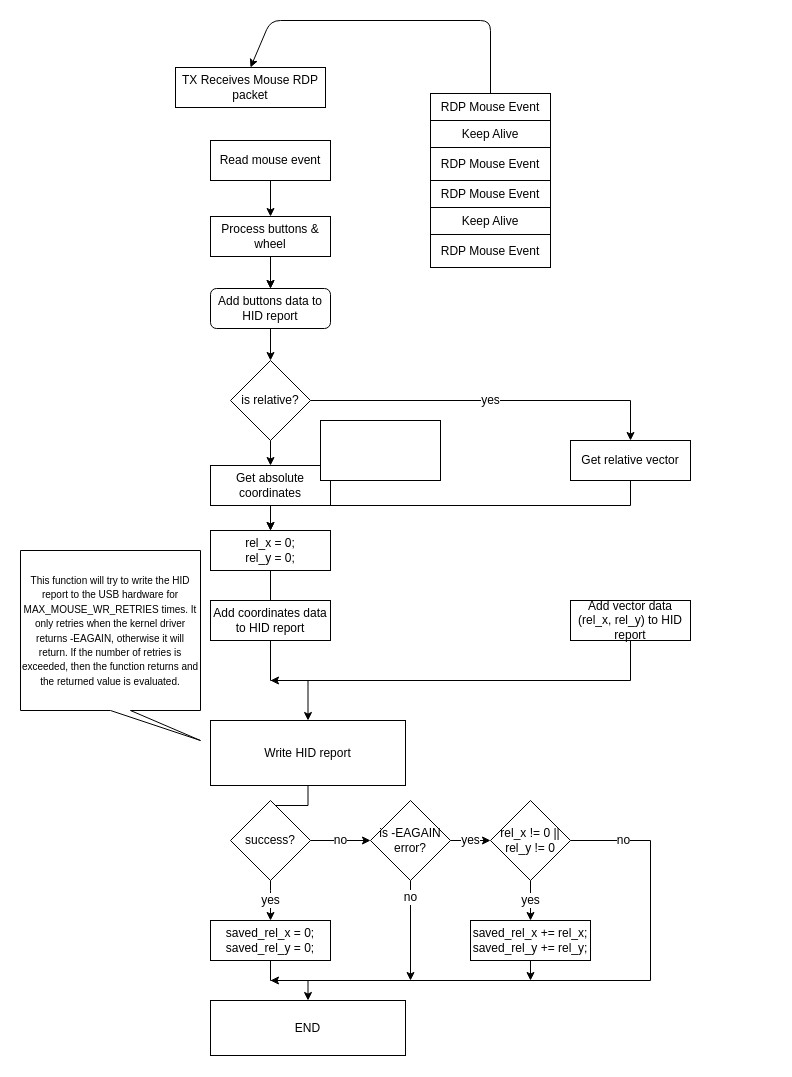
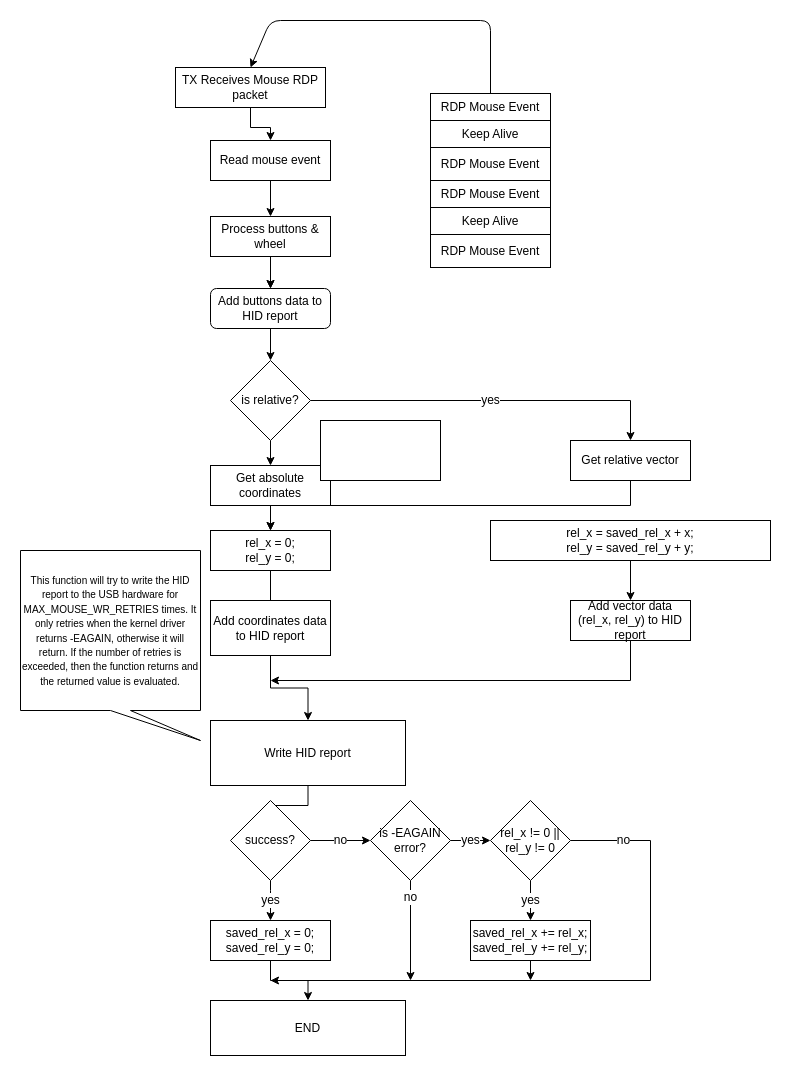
edge "TX Receives Mouse RDP packet" -> "Read mouse event": added
node "rel_x = saved_rel_x + x; rel_y = saved_rel_y + y;": added
edge "rel_x = saved_rel_x + x; rel_y = saved_rel_y + y;" -> "Add vector data (rel_x, rel_y) to HID report": added
node "Add coordinates data to HID report": size 120x40 -> 120x55
